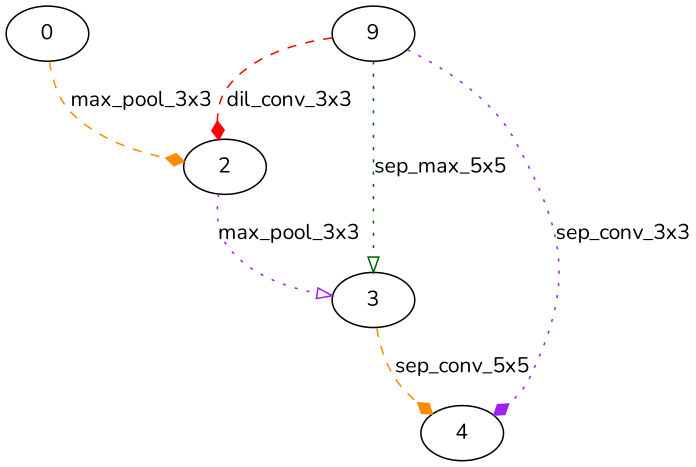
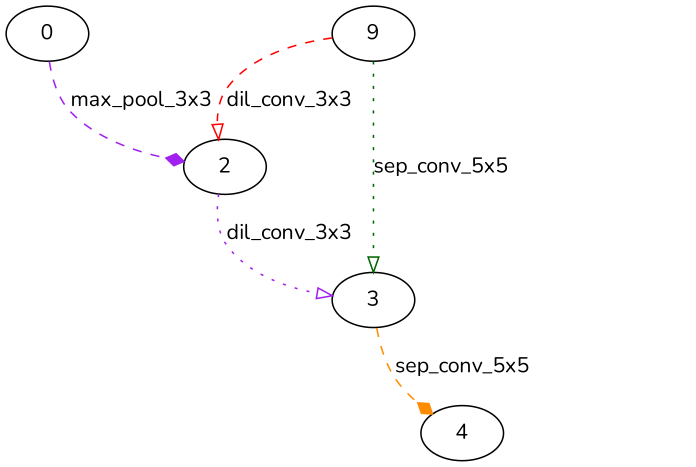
edge "9" -> "2": arrowhead diamond -> onormal
edge "0" -> "2": color darkorange -> purple
edge "9" -> "3": label "sep_max_5x5" -> "sep_conv_5x5"
edge "9" -> "4": removed, label "sep_conv_3x3"
edge "2" -> "3": label "max_pool_3x3" -> "dil_conv_3x3"
